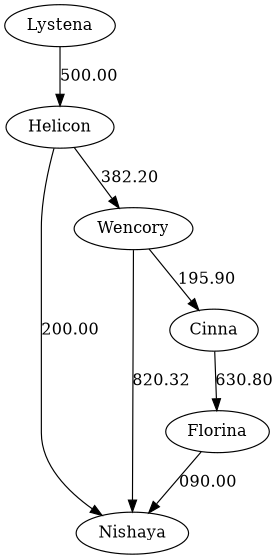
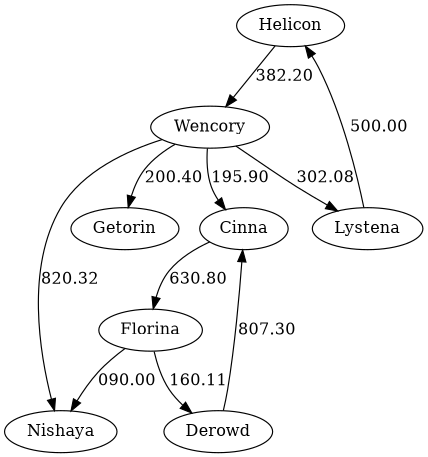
edge "Wencory" -> "Lystena": added, label "302.08"
node "Getorin": added
edge "Helicon" -> "Nishaya": removed, label "200.00"
node "Derowd": added
